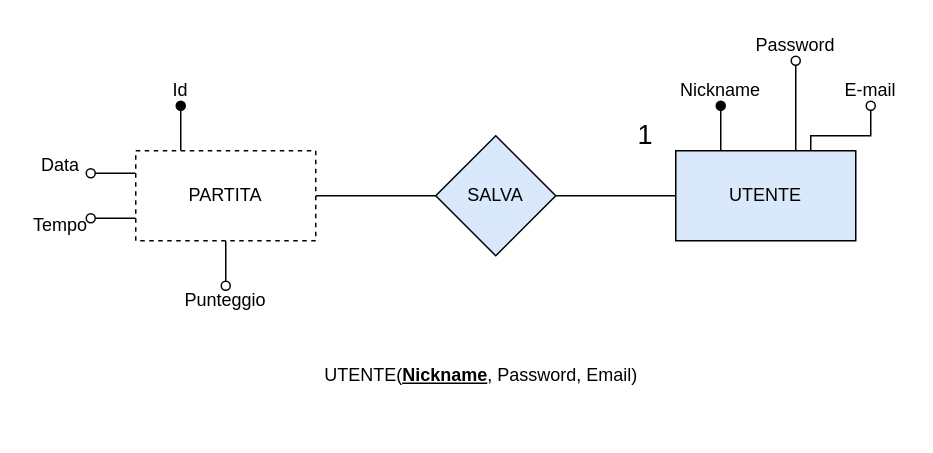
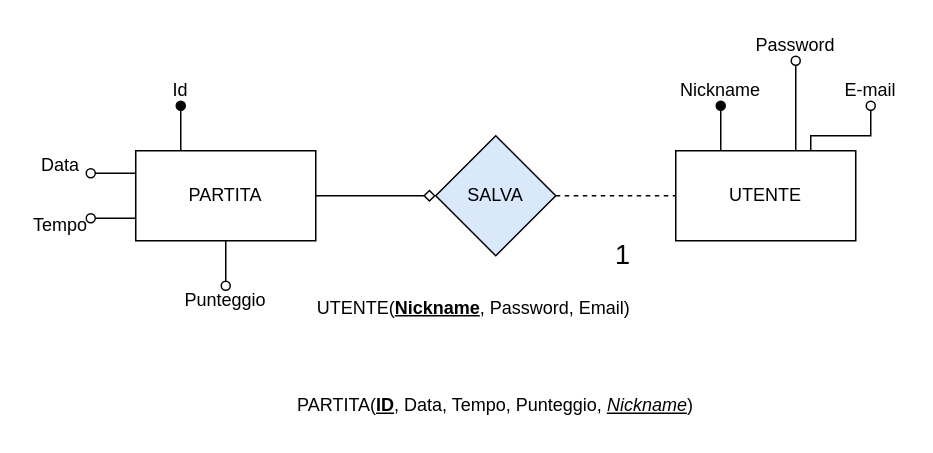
node "1": moved (646, 136) -> (623, 256)
node "PARTITA": style dashed -> solid
edge "PARTITA" -- "SALVA": arrowhead none -> diamond
edge "SALVA" -- "UTENTE": style solid -> dashed
node "UTENTE": fillcolor #dae8fc -> #ffffff
node "UTENTE(Nickname, Password, Email)": moved (481, 376) -> (473, 308)
node "PARTITA(ID, Data, Tempo, Punteggio, Nickname)": added
